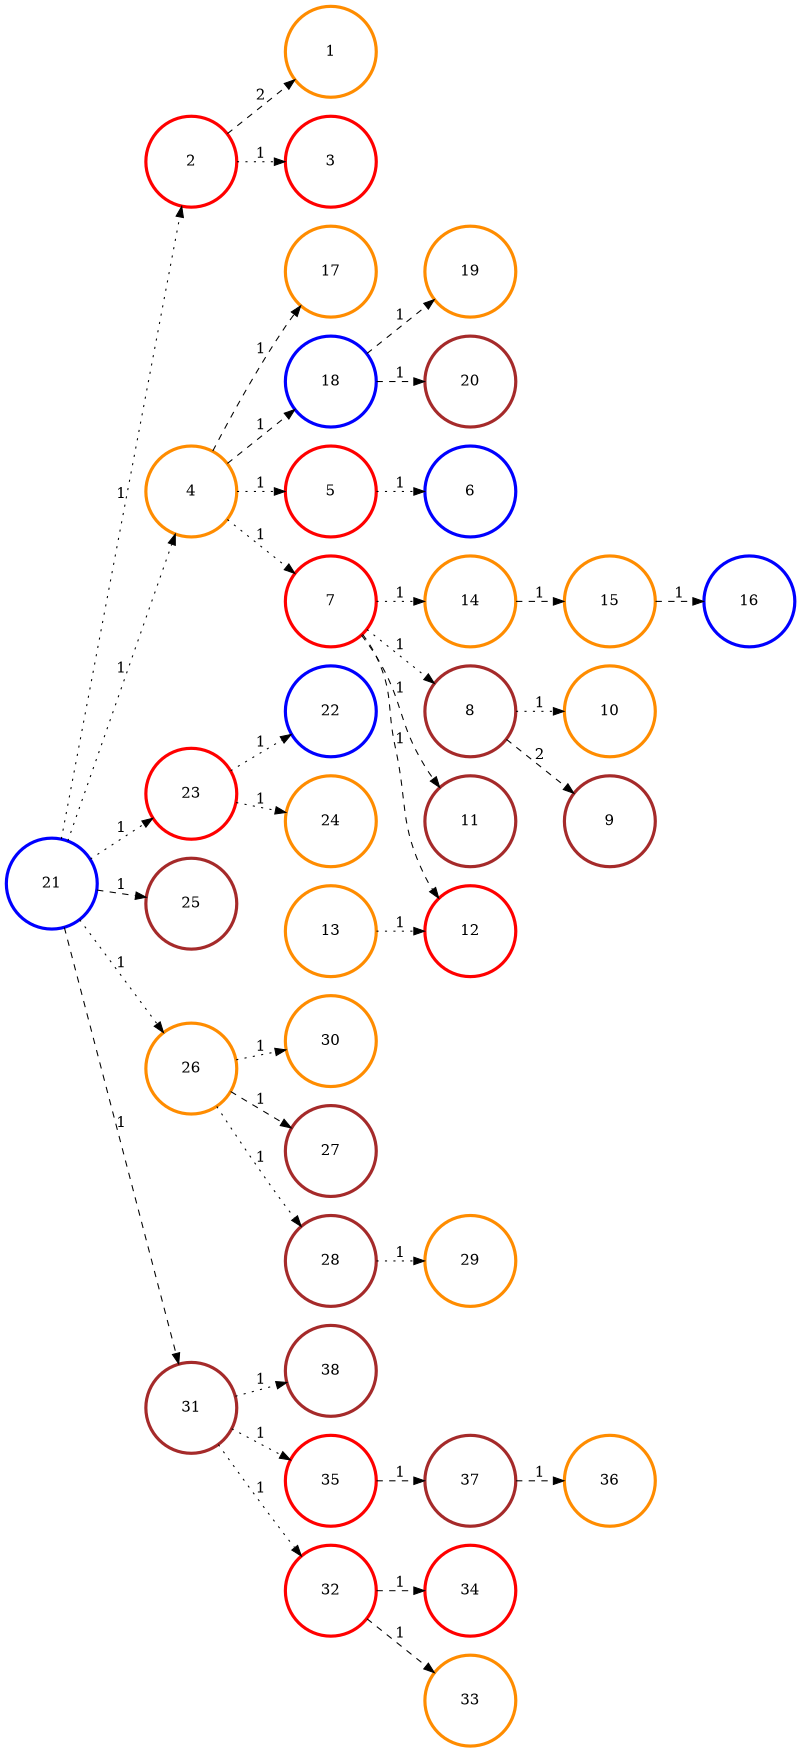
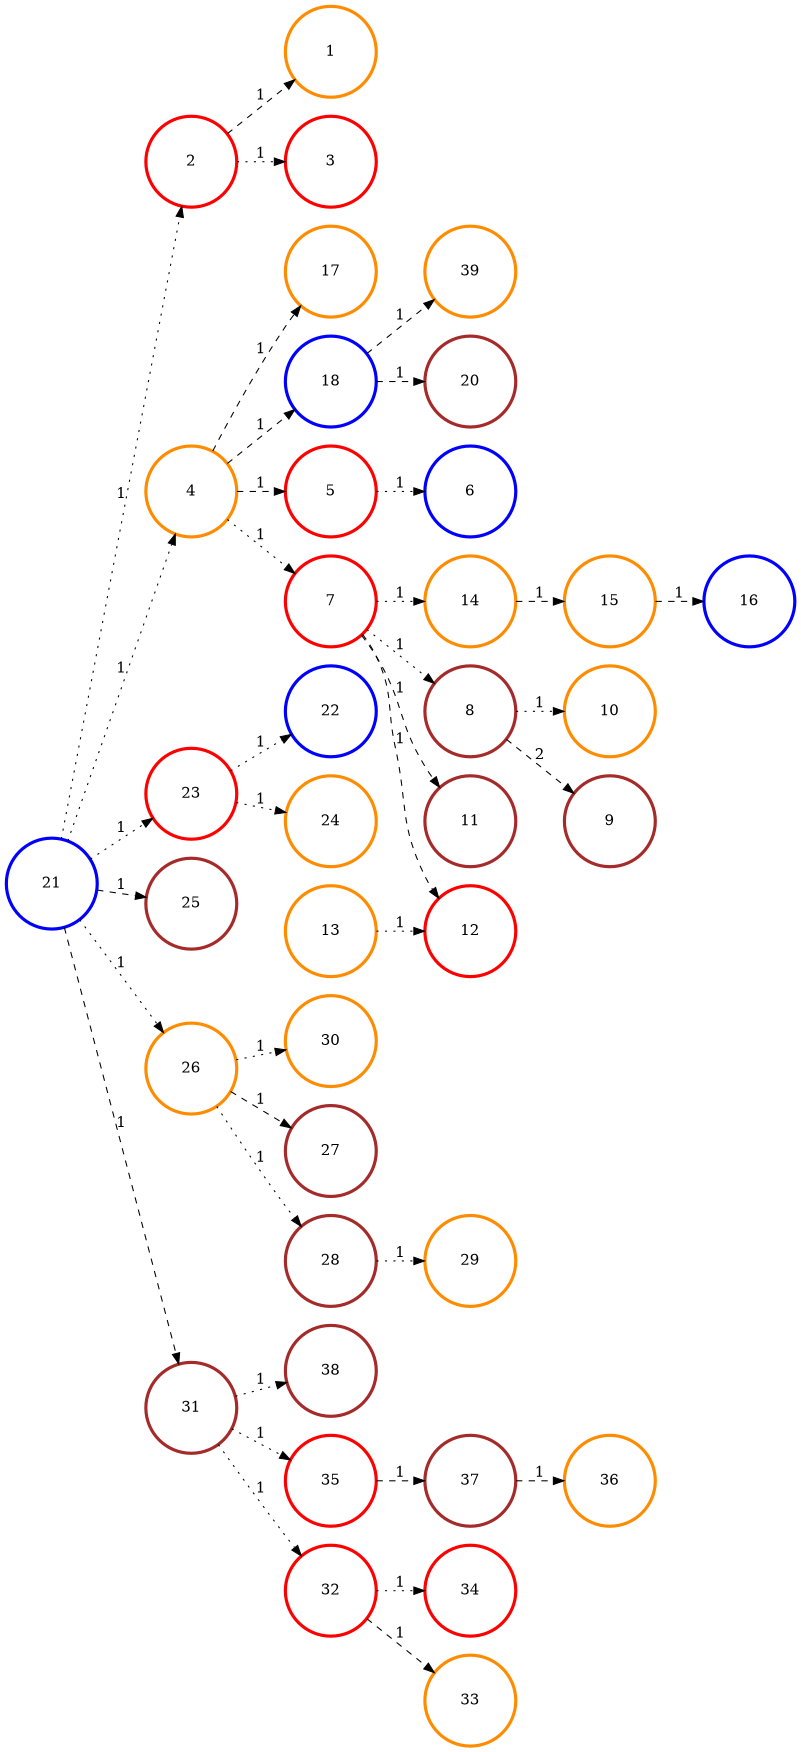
edge "2" -> "1": label "2" -> "1"
node "19": label "19" -> "39"
edge "4" -> "5": style dotted -> dashed
edge "32" -> "34": style dashed -> dotted
